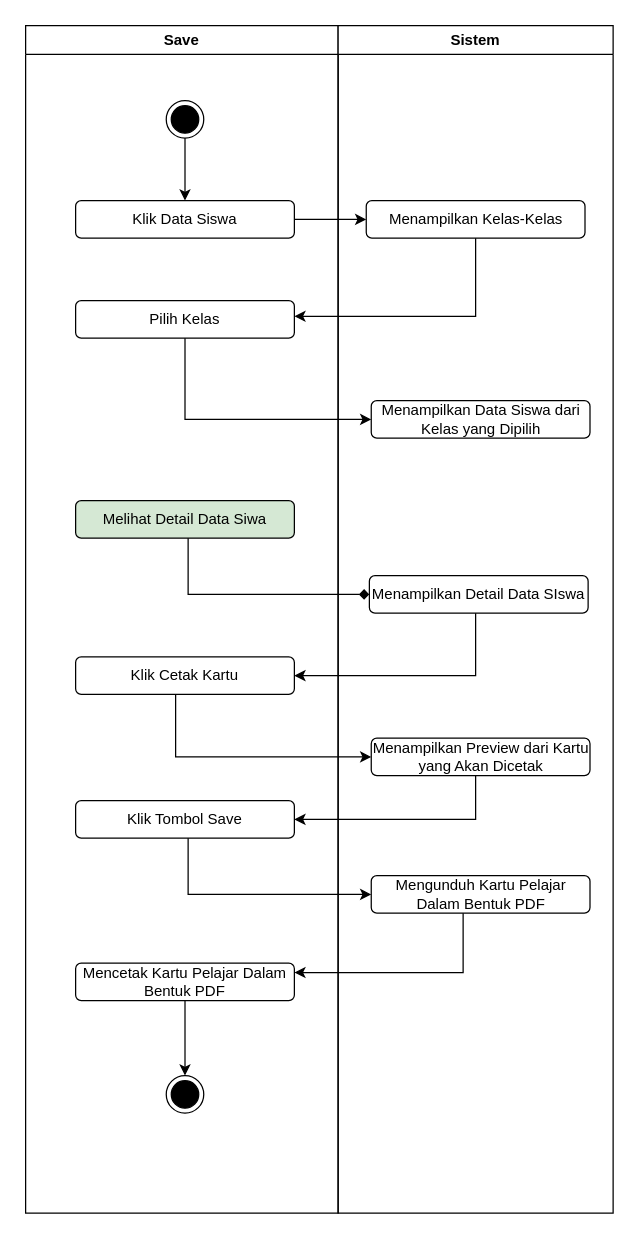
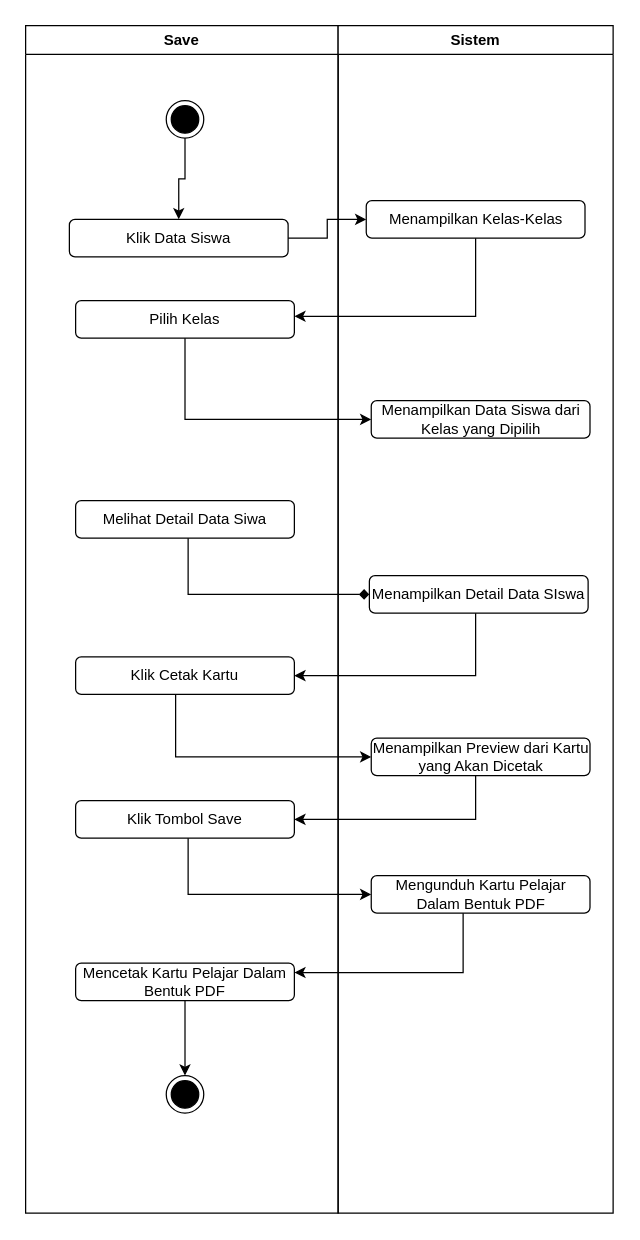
node "Klik Data Siswa": moved (185, 219) -> (179, 238)
node "Melihat Detail Data Siwa": fillcolor #d5e8d4 -> #ffffff
